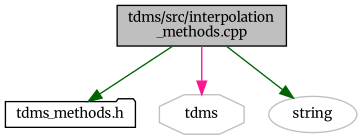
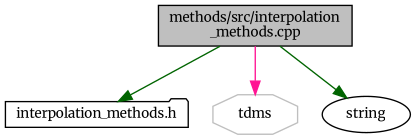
node "tdms/src/interpolation _methods.cpp": label "tdms/src/interpolation _methods.cpp" -> "methods/src/interpolation _methods.cpp"
node "tdms_methods.h": label "tdms_methods.h" -> "interpolation_methods.h"
node "string": color grey75 -> black
